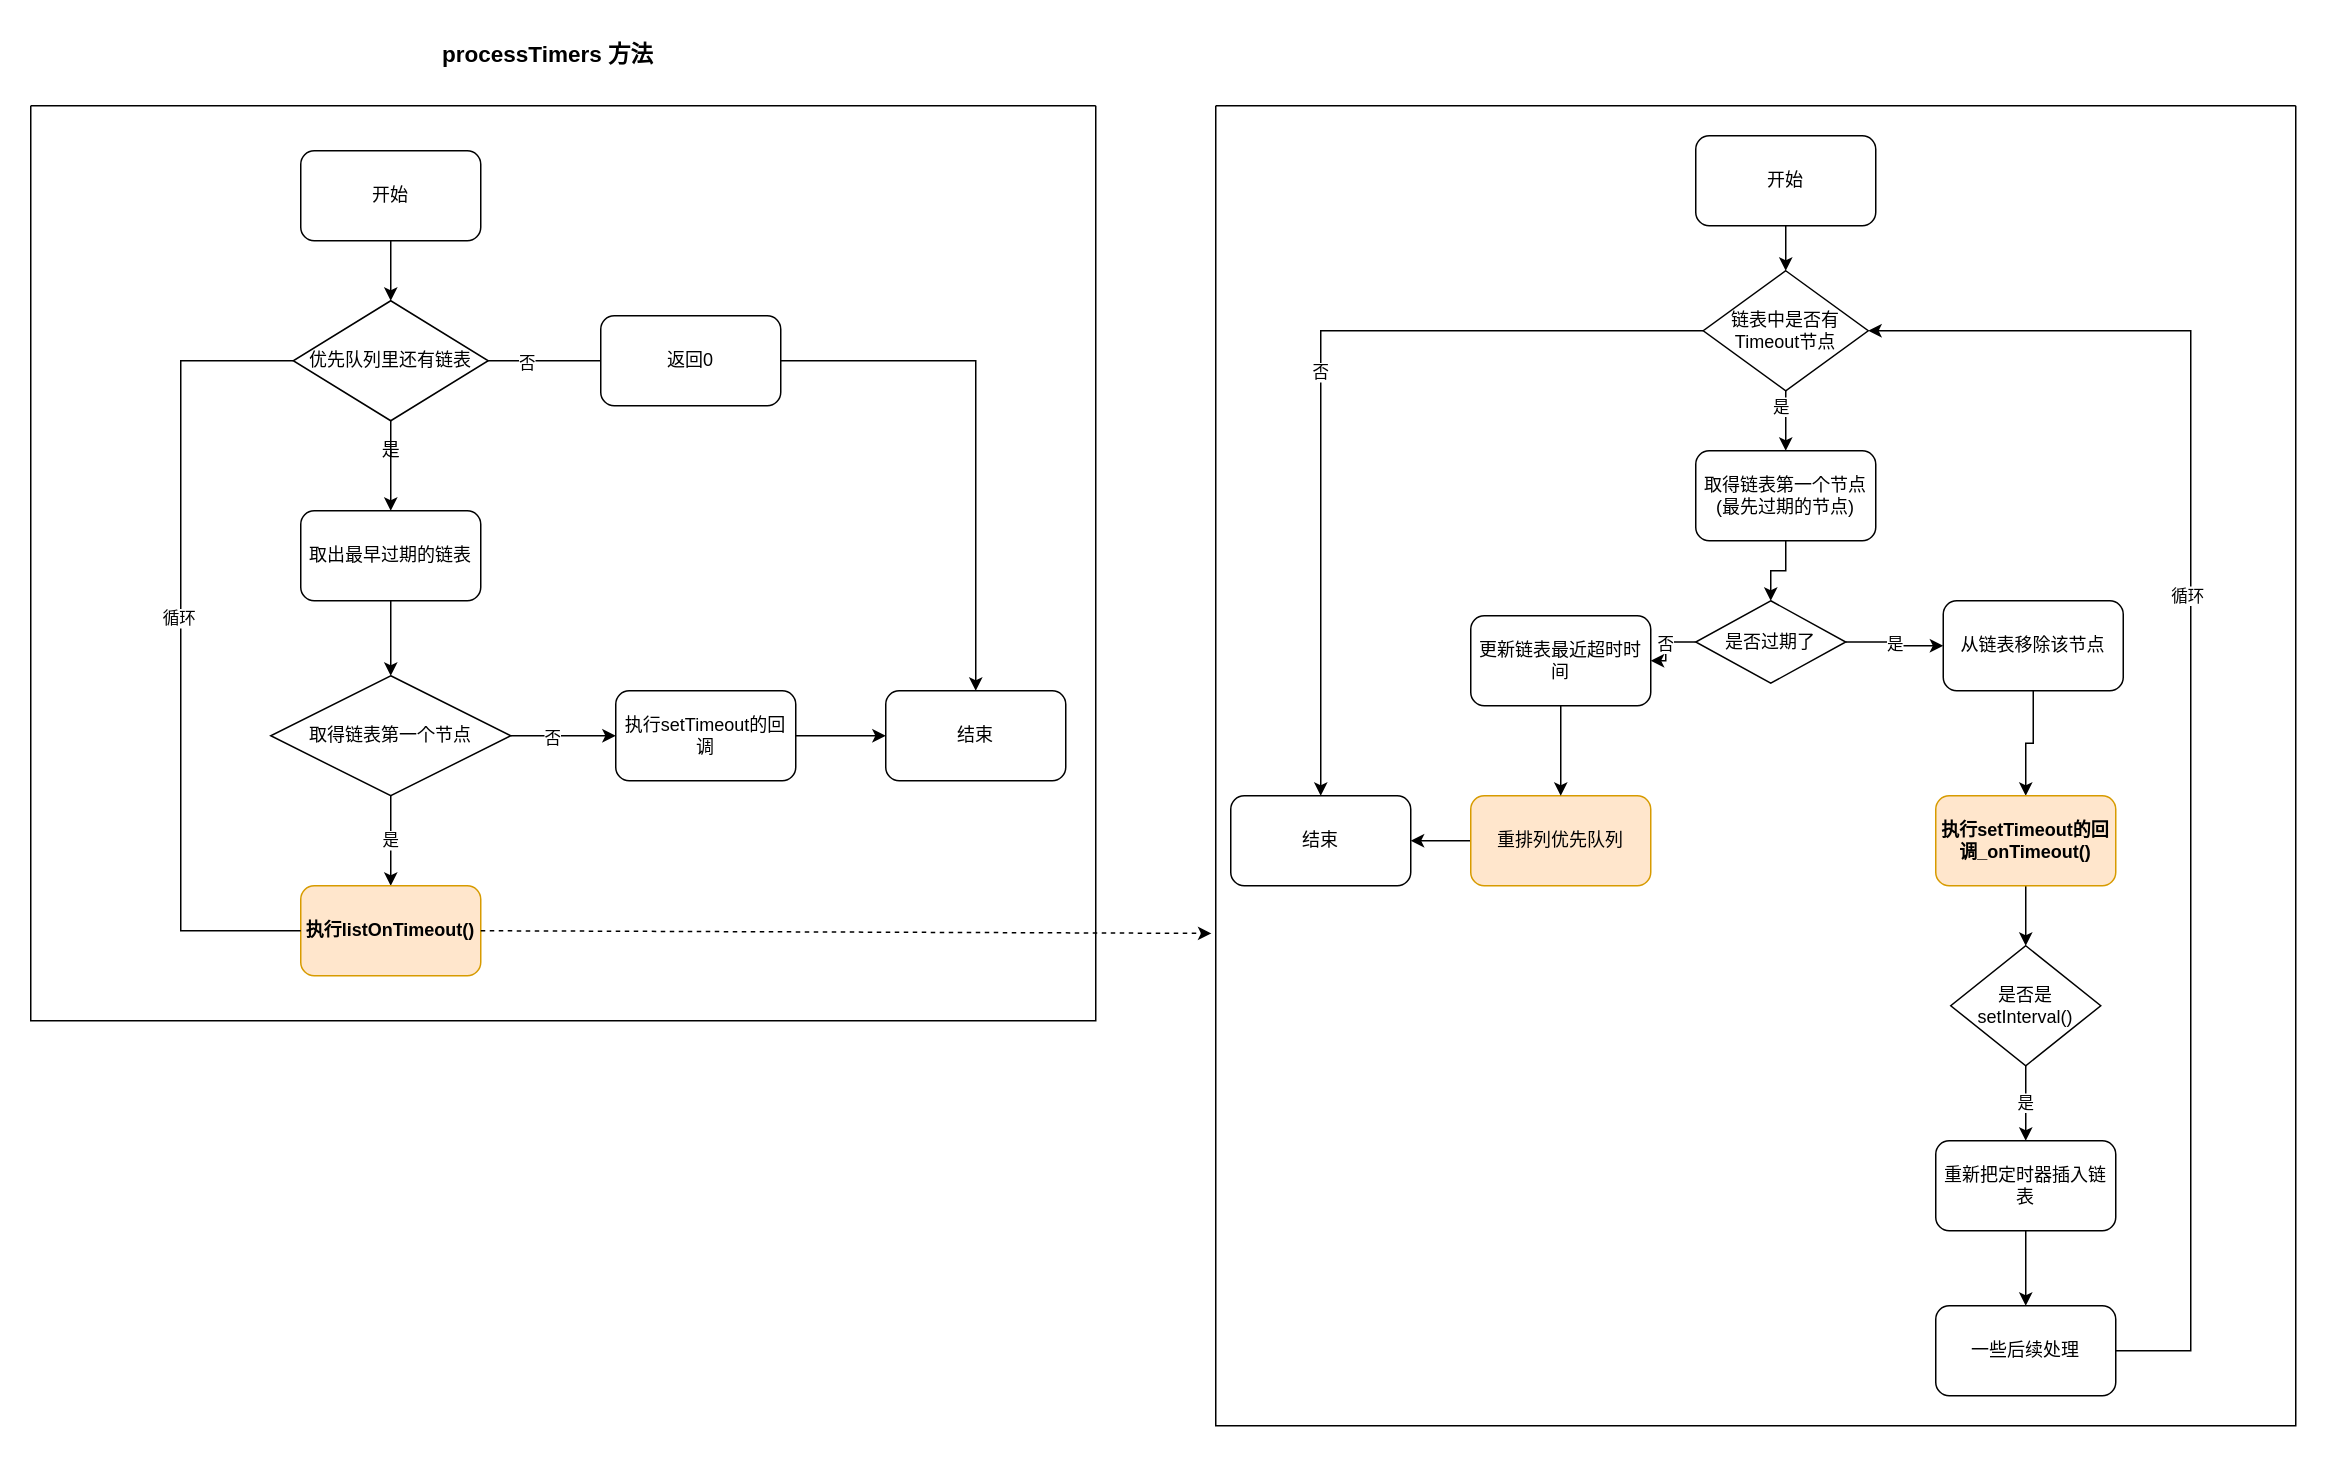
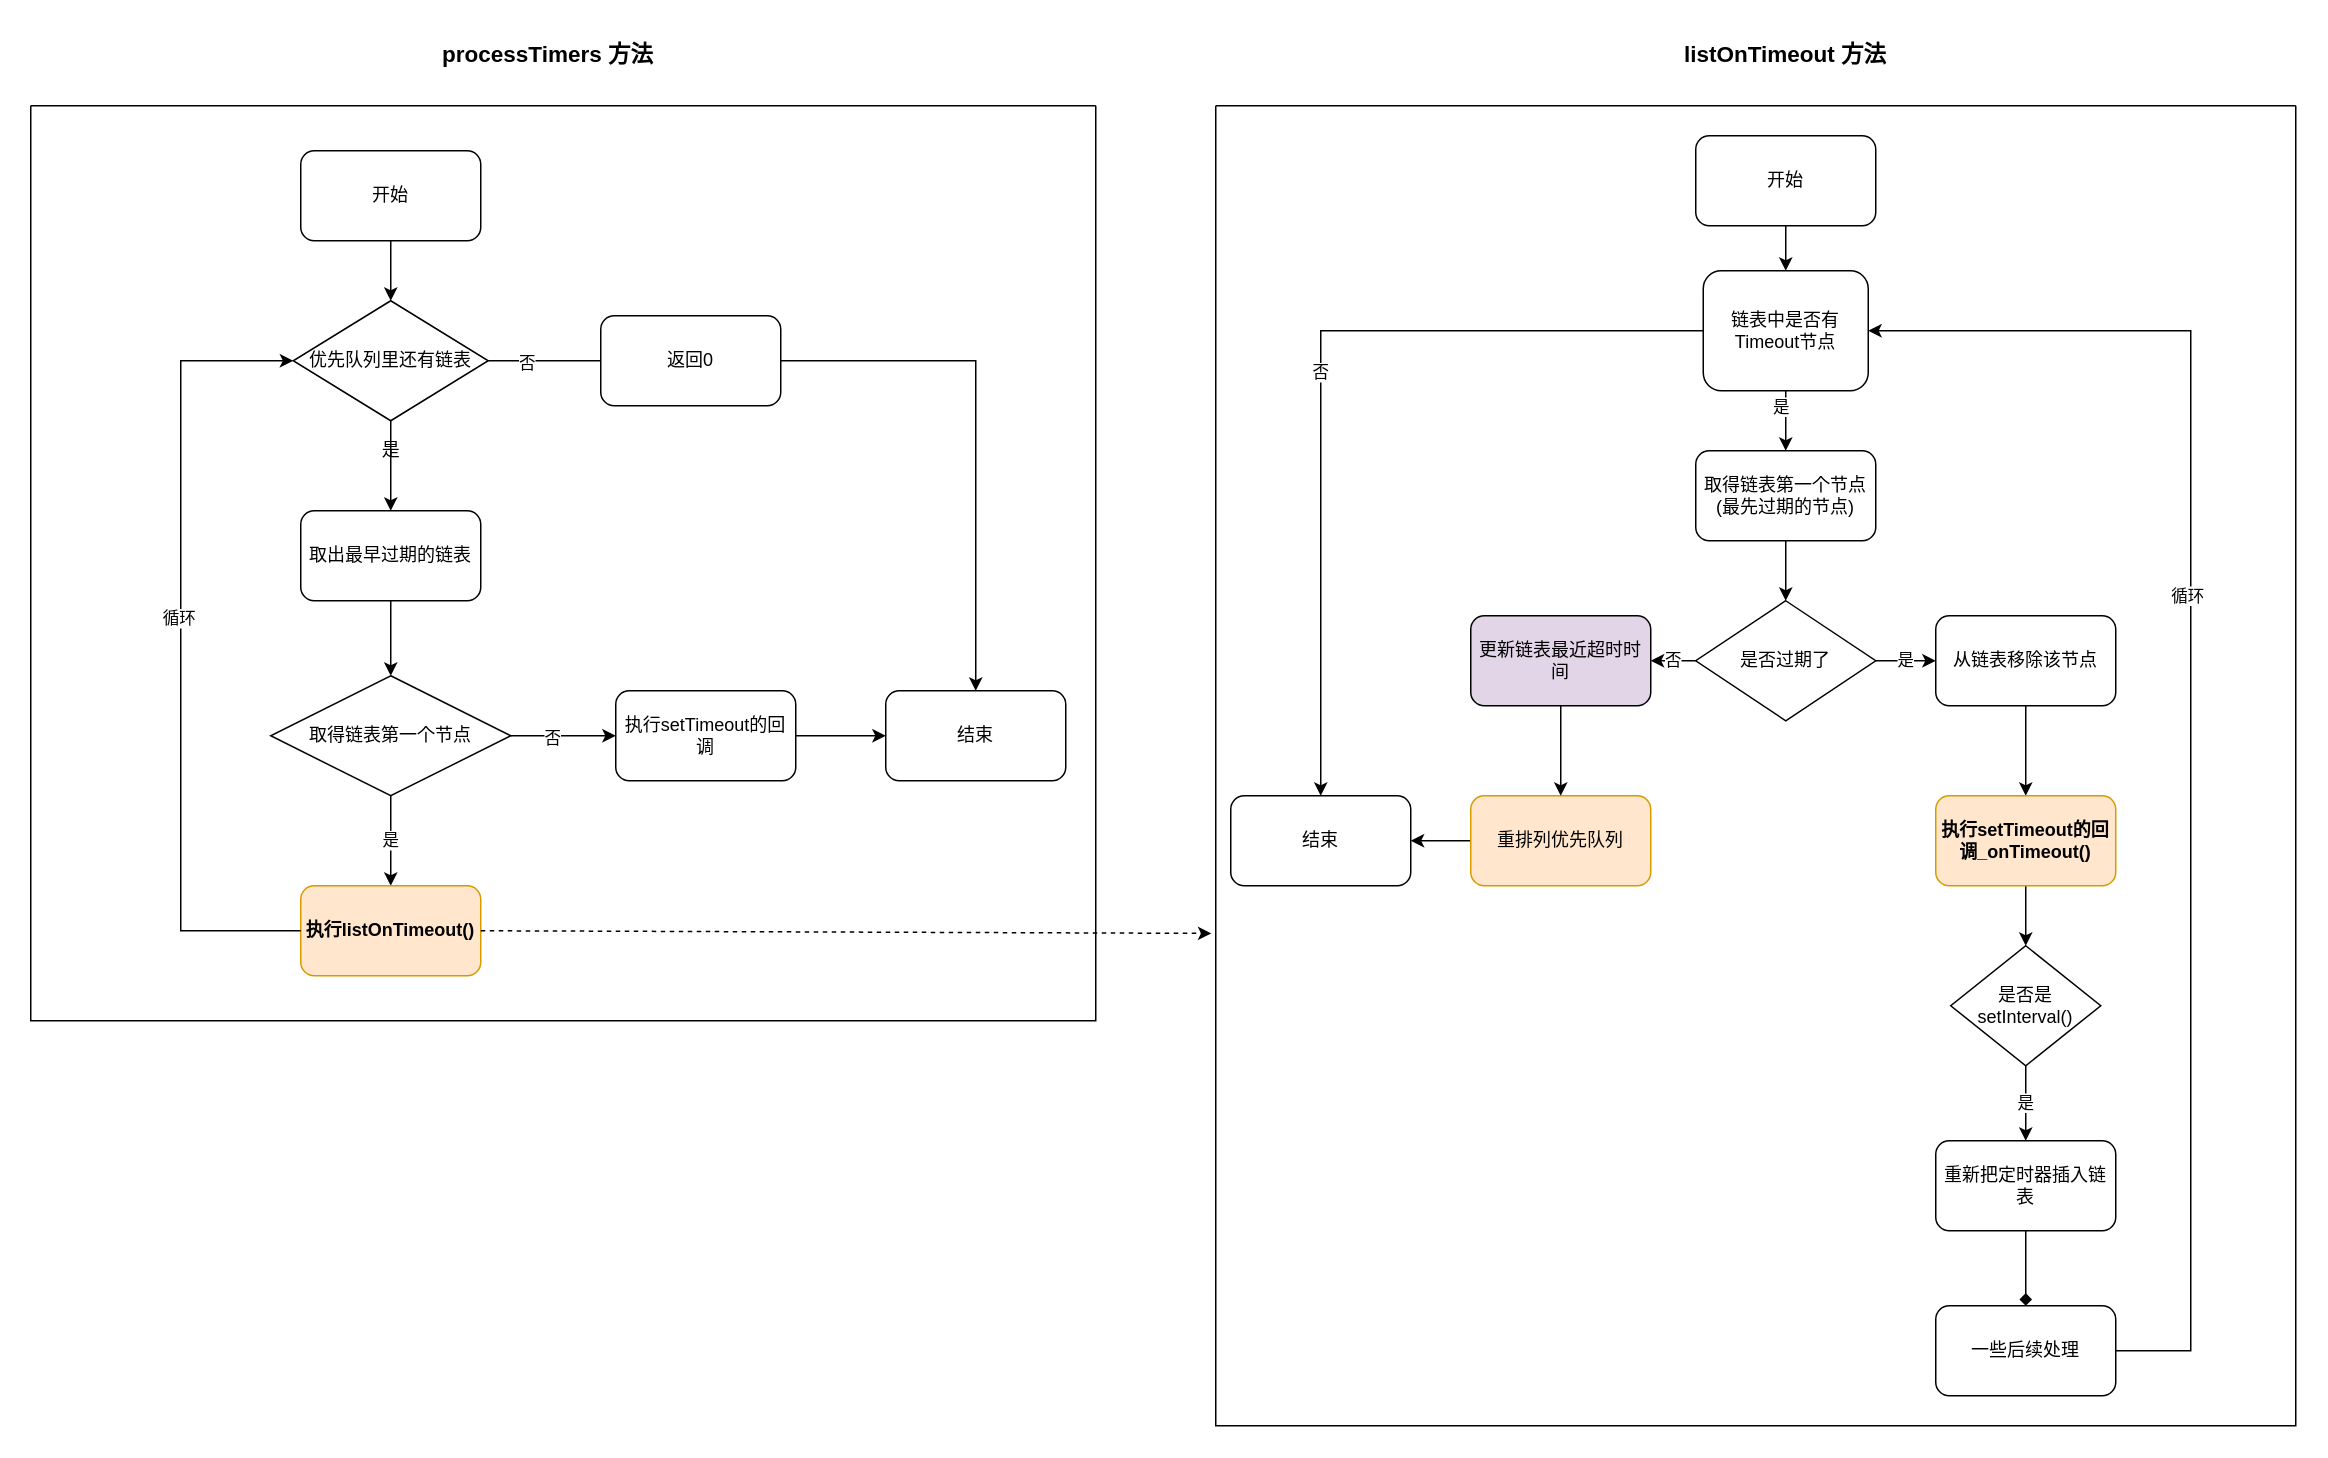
node "listOnTimeout 方法": added
node "链表中是否有Timeout节点": shape diamond -> rounded rectangle
edge "优先队列里还有链表" -- "执行listOnTimeout()": arrowhead none -> classic
node "是否过期了": size 150x83 -> 180x120
node "从链表移除该节点": moved (2033, 646) -> (2026, 661)
node "更新链表最近超时时间": fillcolor #ffffff -> #e1d5e7
edge "重新把定时器插入链表" -> "一些后续处理": arrowhead classic -> diamond
